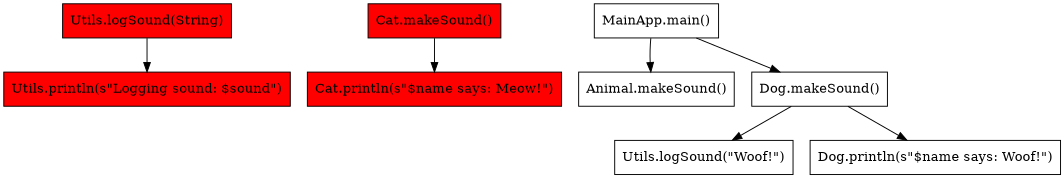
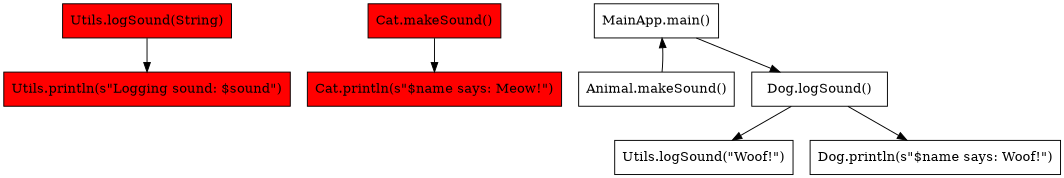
edge "MainApp.main()" -> "Animal.makeSound()": reversed
node "Dog.makeSound()": label "Dog.makeSound()" -> "Dog.logSound()"
